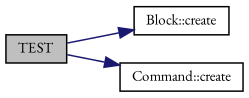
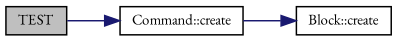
edge "TEST" -> "Block::create": now "Command::create" -> "Block::create"
